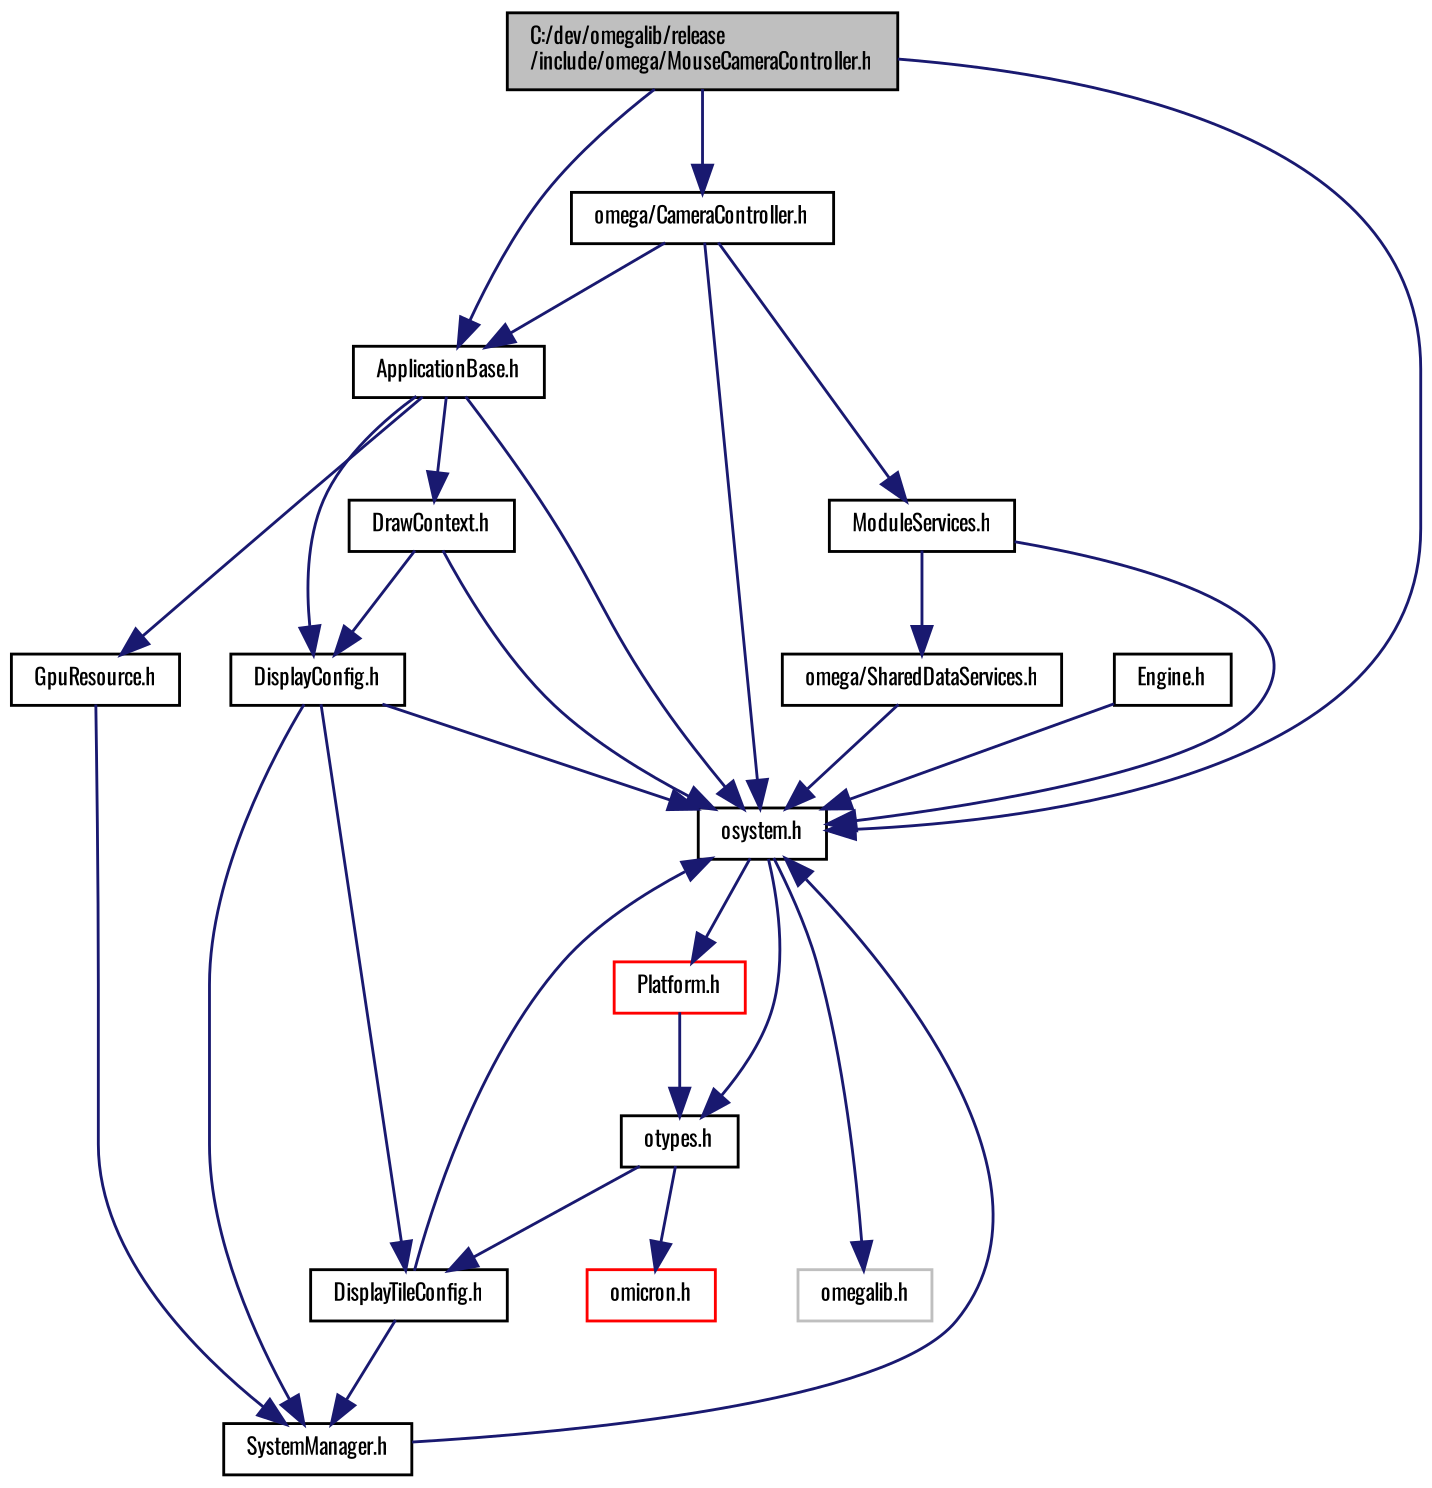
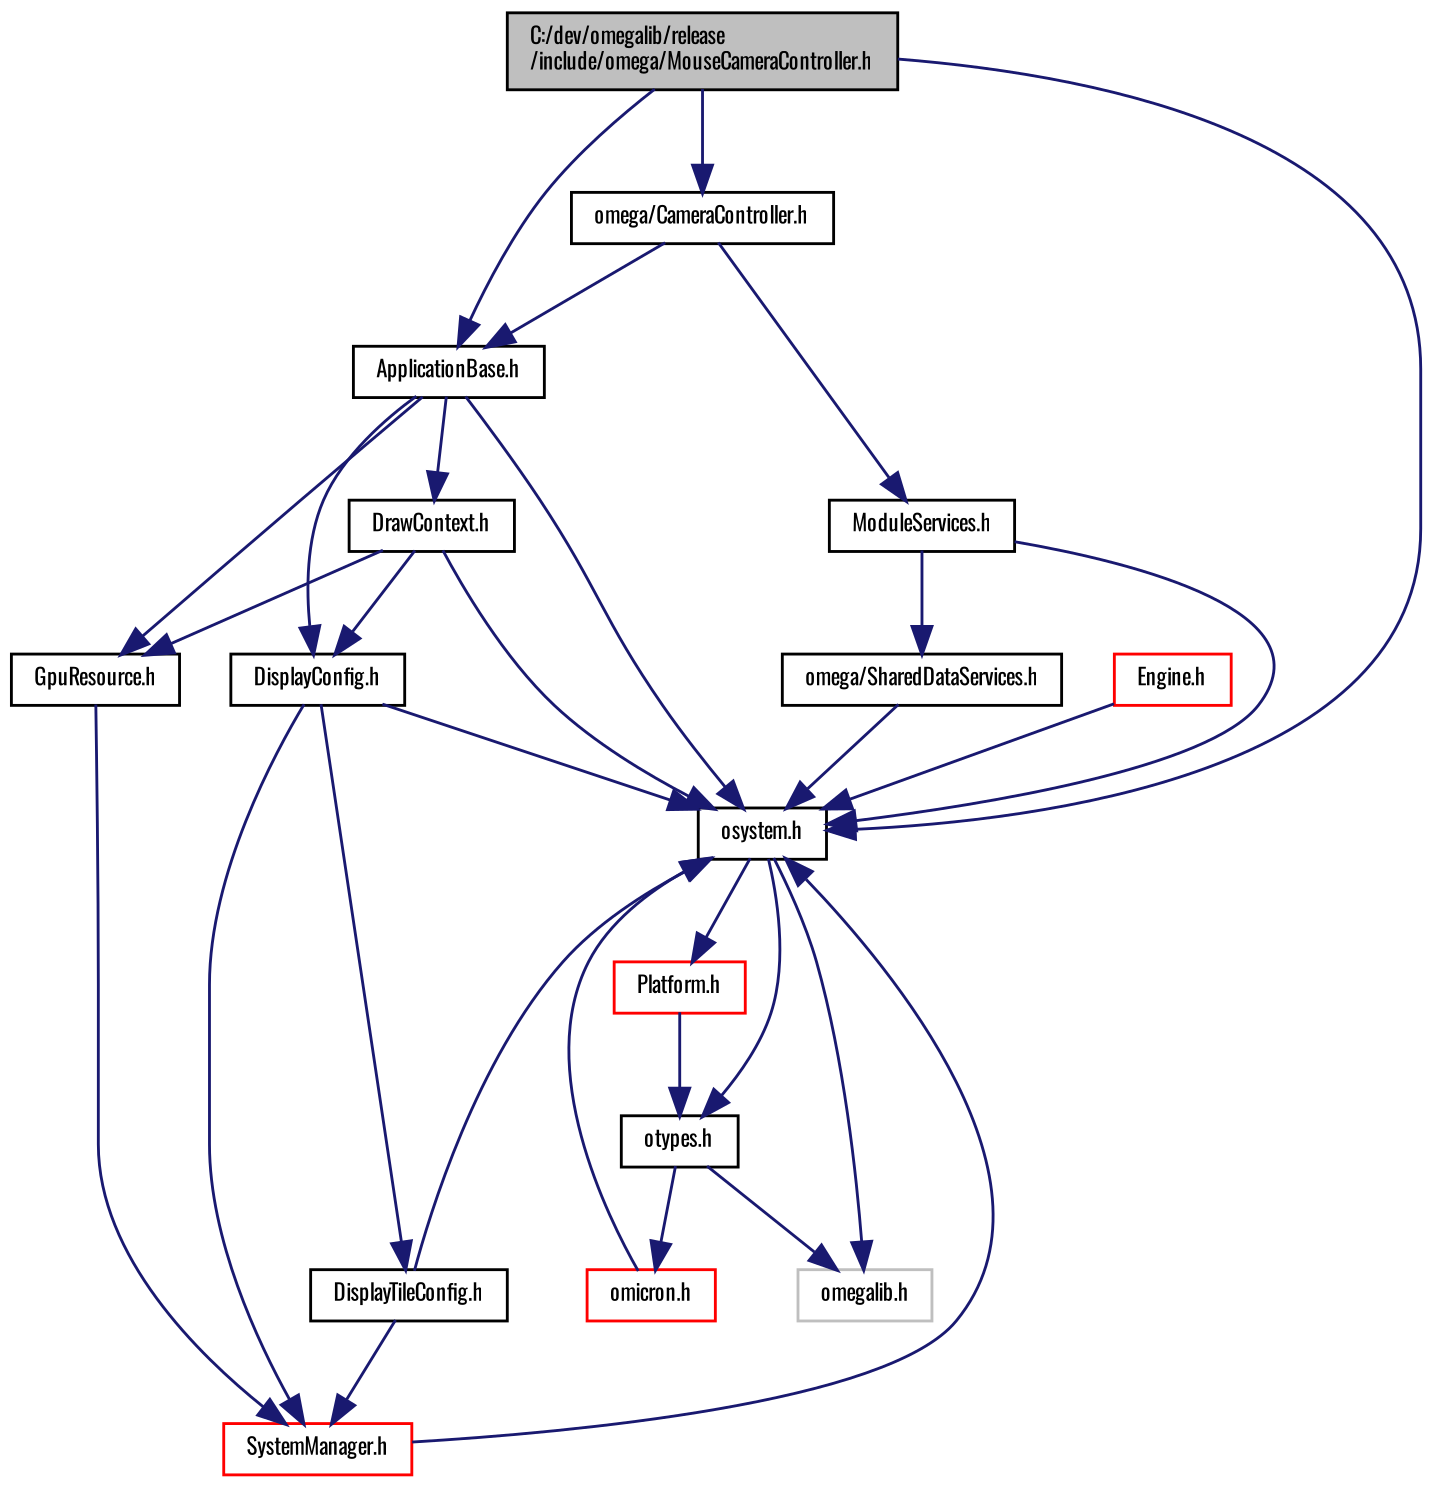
edge "omega/CameraController.h" -> "osystem.h": now "omicron.h" -> "osystem.h"
edge "DrawContext.h" -> "GpuResource.h": added
node "Engine.h": color black -> red
edge "otypes.h" -> "DisplayTileConfig.h": now "otypes.h" -> "omegalib.h"
node "SystemManager.h": color black -> red
